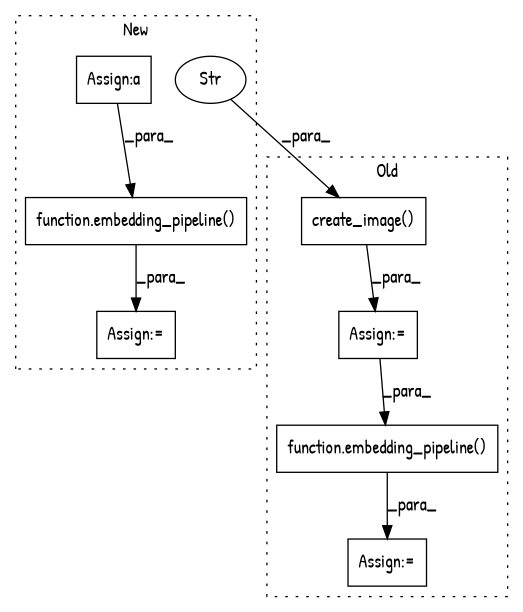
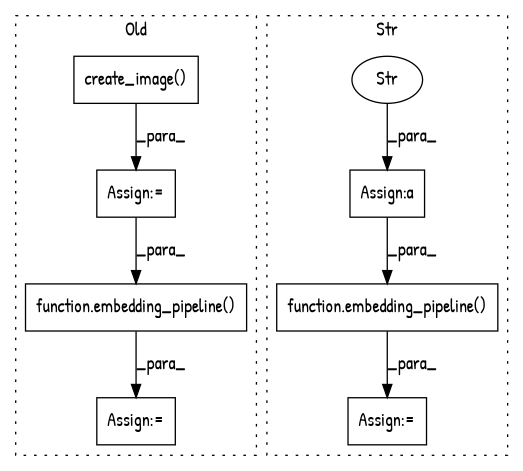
cluster "New": label "New" -> "Str"
edge "Str" -> "create_image()": now "Str" -> "Assign:a"
